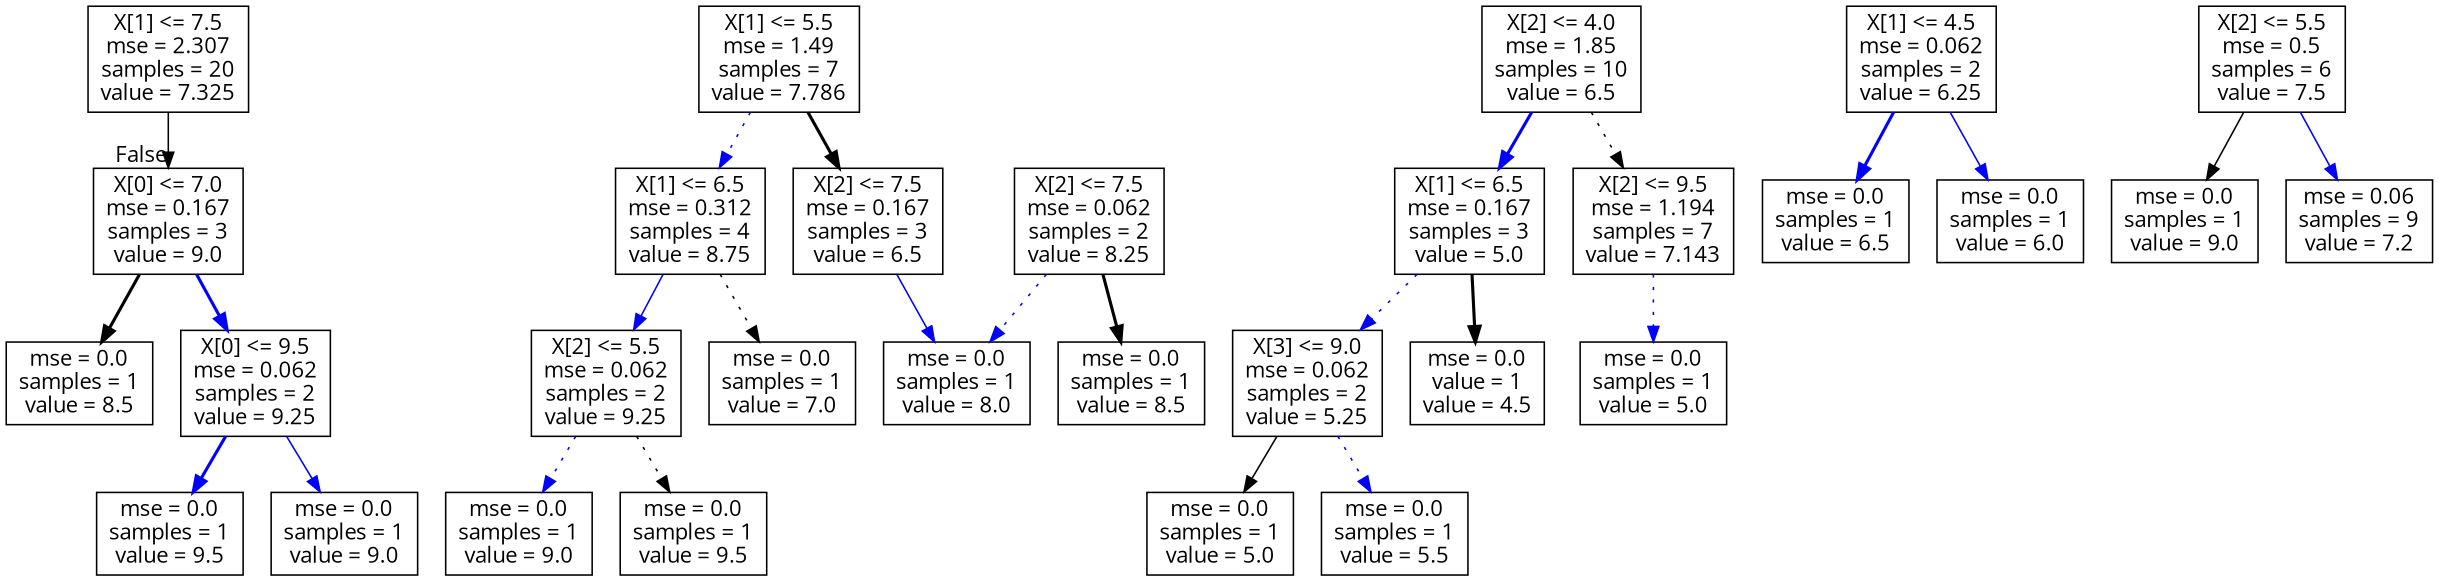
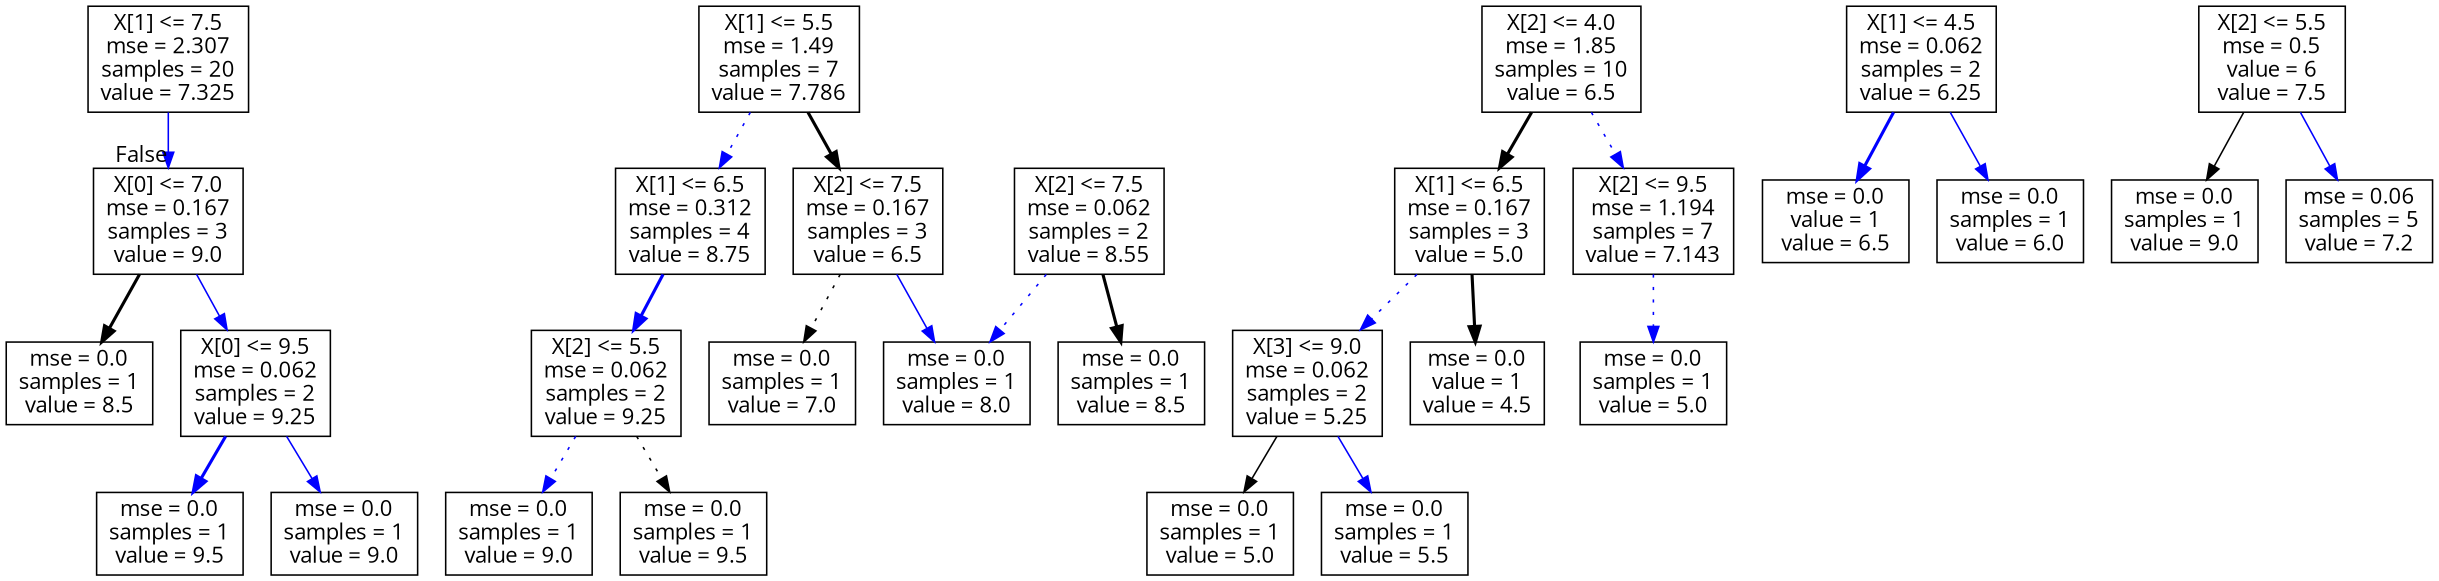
node "X[2] <= 5.5 mse = 0.5 samples = 6 value = 7.5": label "X[2] <= 5.5 mse = 0.5 samples = 6 value = 7.5" -> "X[2] <= 5.5 mse = 0.5 value = 6 value = 7.5"
edge "X[1] <= 7.5 mse = 2.307 samples = 20 value = 7.325" -> "X[0] <= 7.0 mse = 0.167 samples = 3 value = 9.0": color black -> blue
edge "X[2] <= 4.0 mse = 1.85 samples = 10 value = 6.5" -> "X[1] <= 6.5 mse = 0.167 samples = 3 value = 5.0": color blue -> black
edge "X[2] <= 4.0 mse = 1.85 samples = 10 value = 6.5" -> "X[2] <= 9.5 mse = 1.194 samples = 7 value = 7.143": color black -> blue
node "X[2] <= 7.5 mse = 0.062 samples = 2 value = 8.25": label "X[2] <= 7.5 mse = 0.062 samples = 2 value = 8.25" -> "X[2] <= 7.5 mse = 0.062 samples = 2 value = 8.55"
node "mse = 0.0 samples = 1 value = 6.5": label "mse = 0.0 samples = 1 value = 6.5" -> "mse = 0.0 value = 1 value = 6.5"
node "mse = 0.06 samples = 9 value = 7.2": label "mse = 0.06 samples = 9 value = 7.2" -> "mse = 0.06 samples = 5 value = 7.2"
edge "X[0] <= 7.0 mse = 0.167 samples = 3 value = 9.0" -> "X[0] <= 9.5 mse = 0.062 samples = 2 value = 9.25": style bold -> solid
edge "X[1] <= 6.5 mse = 0.312 samples = 4 value = 8.75" -> "X[2] <= 5.5 mse = 0.062 samples = 2 value = 9.25": style solid -> bold
edge "X[1] <= 6.5 mse = 0.312 samples = 4 value = 8.75" -> "mse = 0.0 samples = 1 value = 7.0": now "X[2] <= 7.5 mse = 0.167 samples = 3 value = 6.5" -> "mse = 0.0 samples = 1 value = 7.0"
edge "X[3] <= 9.0 mse = 0.062 samples = 2 value = 5.25" -> "mse = 0.0 samples = 1 value = 5.5": style dotted -> solid
